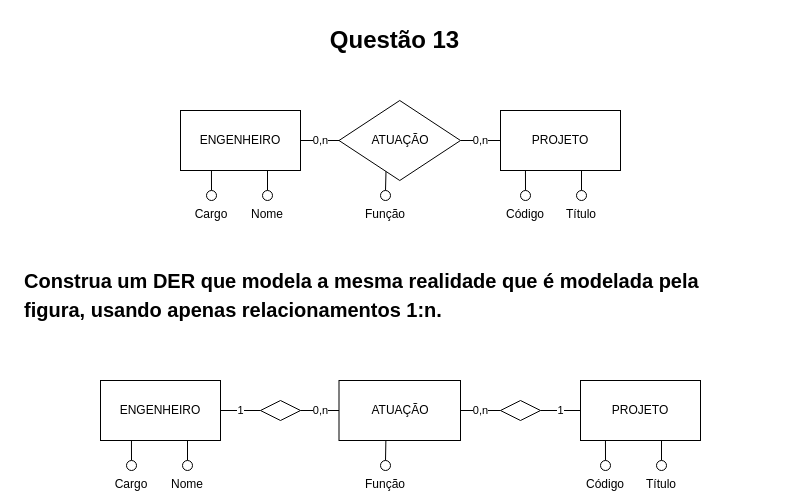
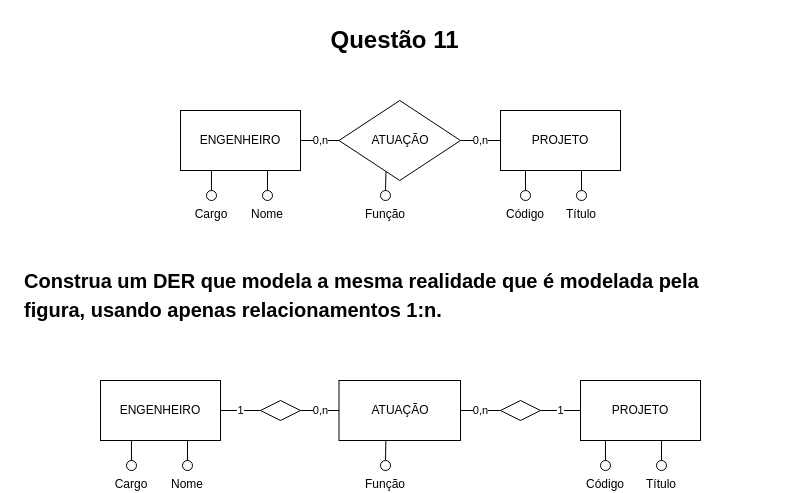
node "Questão 13": label "Questão 13" -> "Questão 11"
